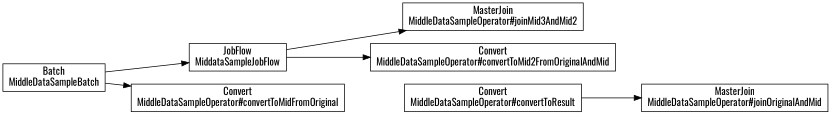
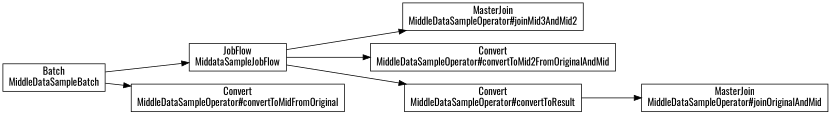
edge "JobFlow MiddataSampleJobFlow" -> "Convert MiddleDataSampleOperator#convertToResult": added
